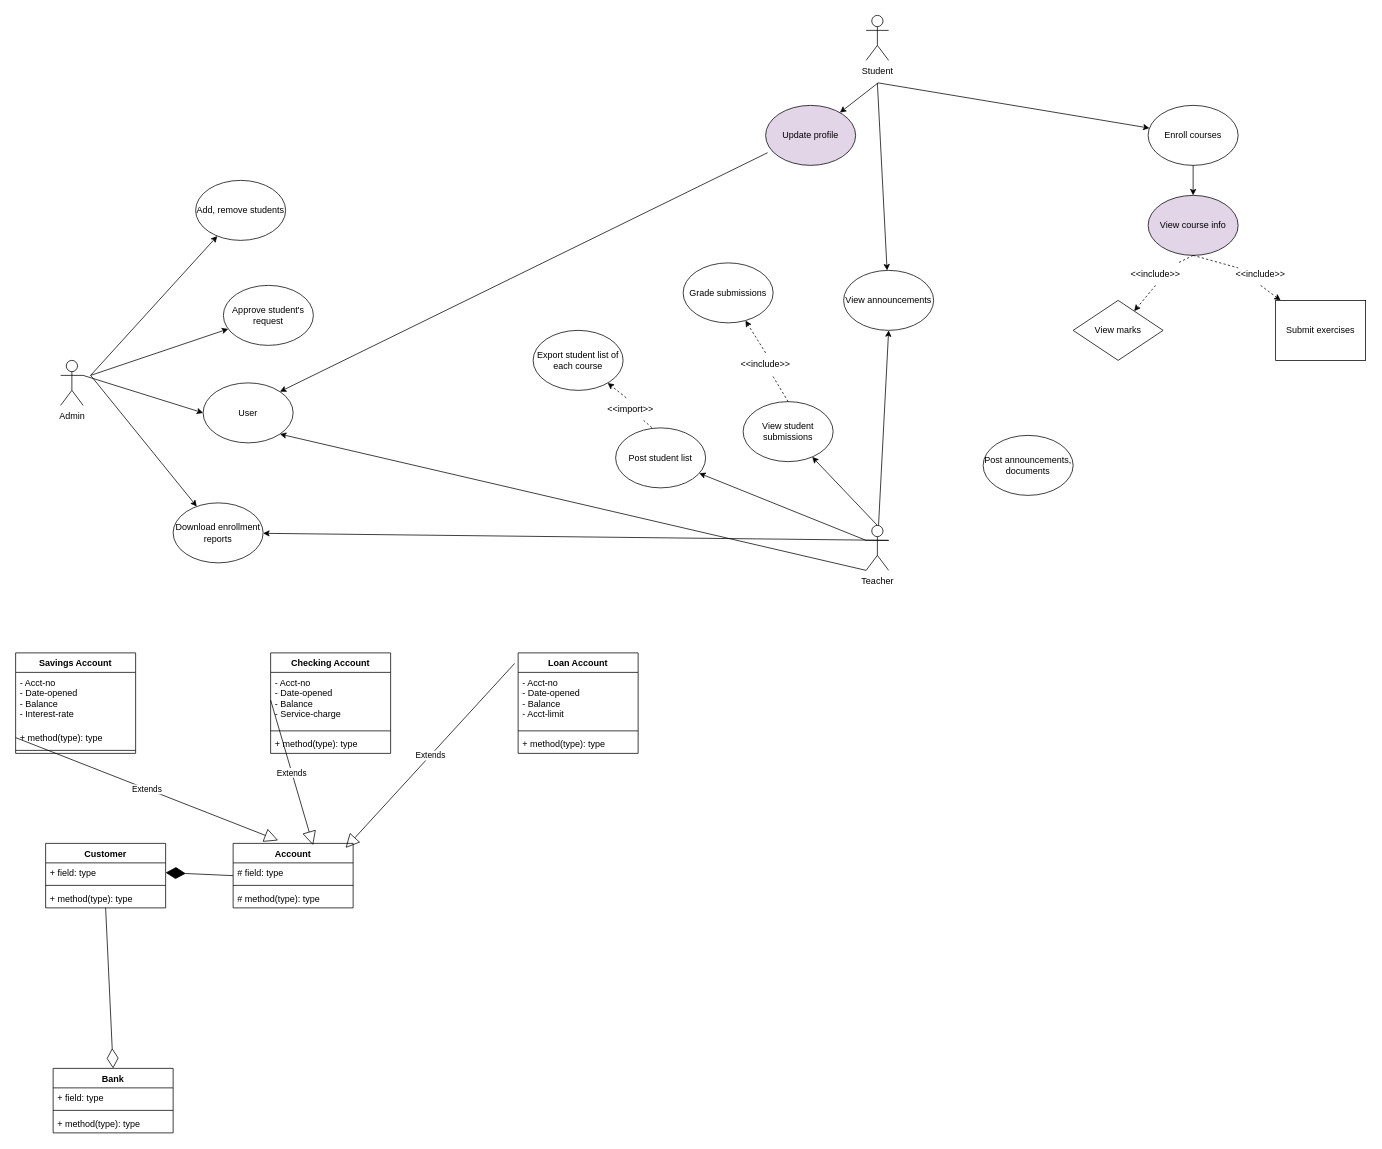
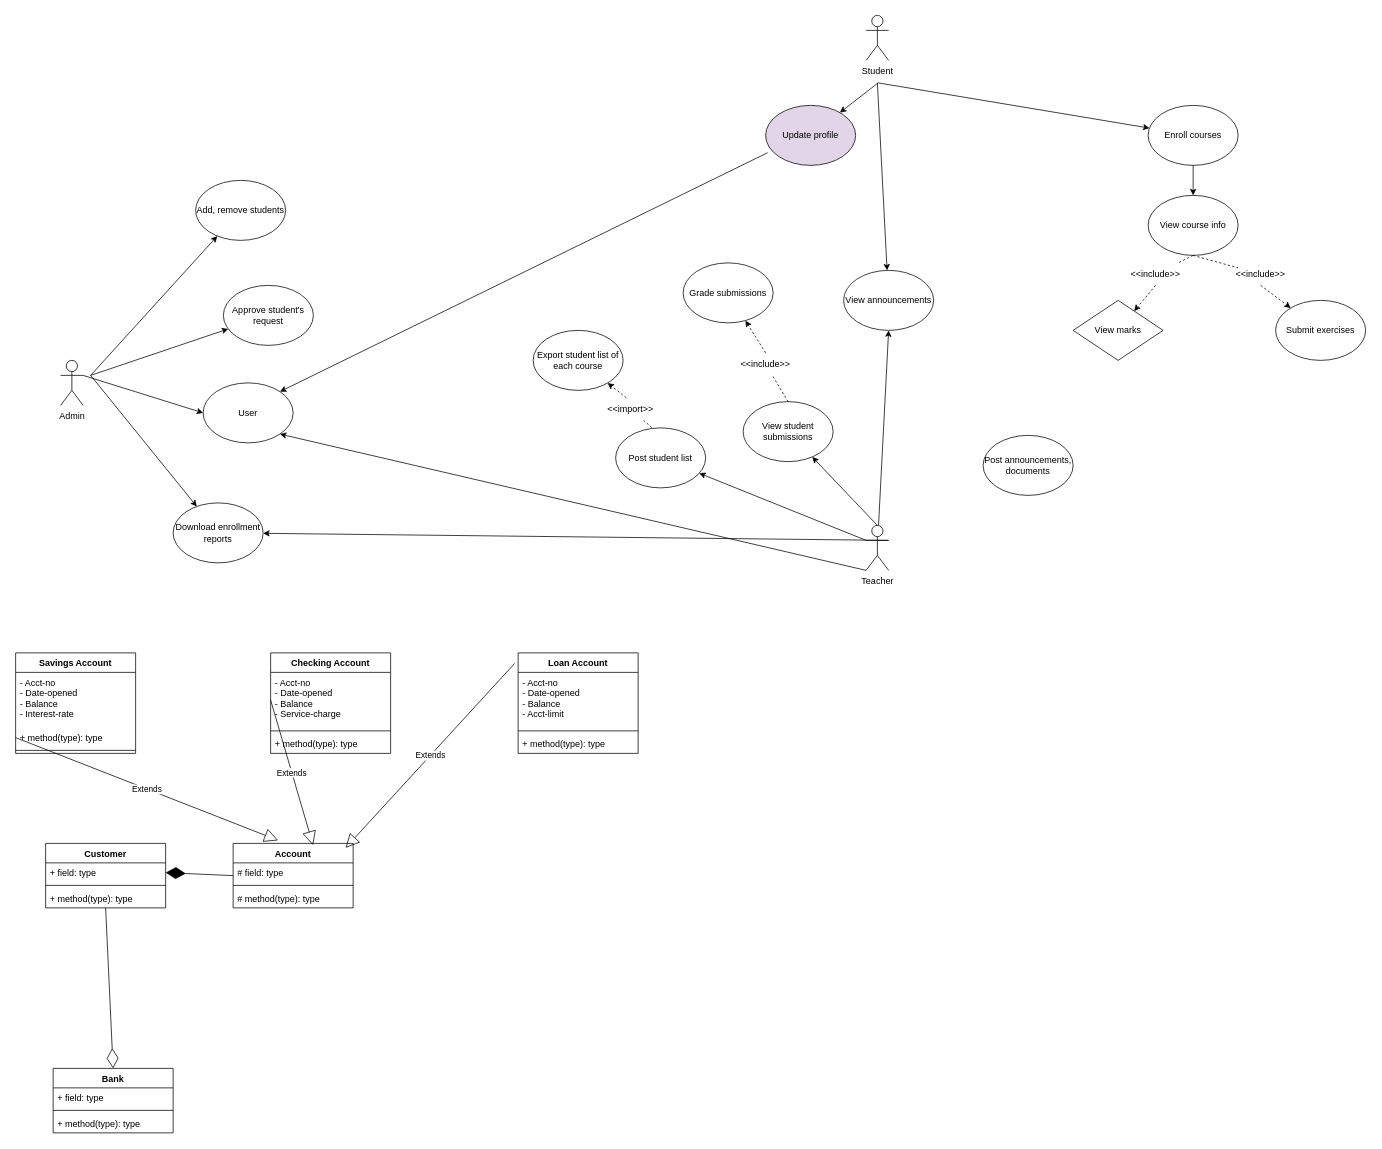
node "View course info": fillcolor #e1d5e7 -> #ffffff
node "Submit exercises": shape rectangle -> ellipse
